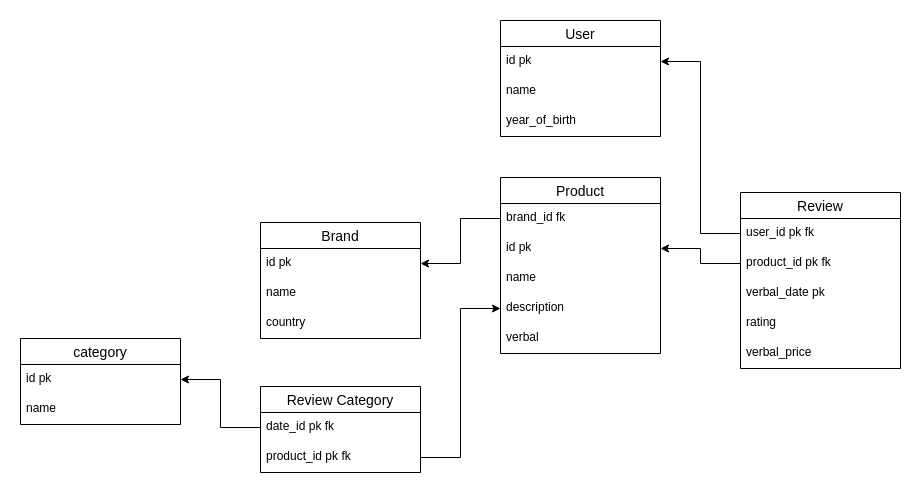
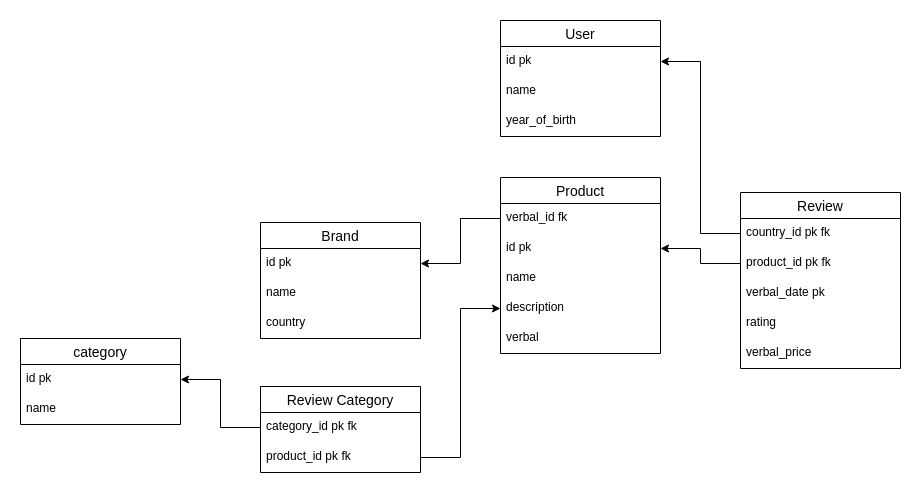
node "brand_id fk": label "brand_id fk" -> "verbal_id fk"
node "user_id pk fk": label "user_id pk fk" -> "country_id pk fk"
node "date_id pk fk": label "date_id pk fk" -> "category_id pk fk"
